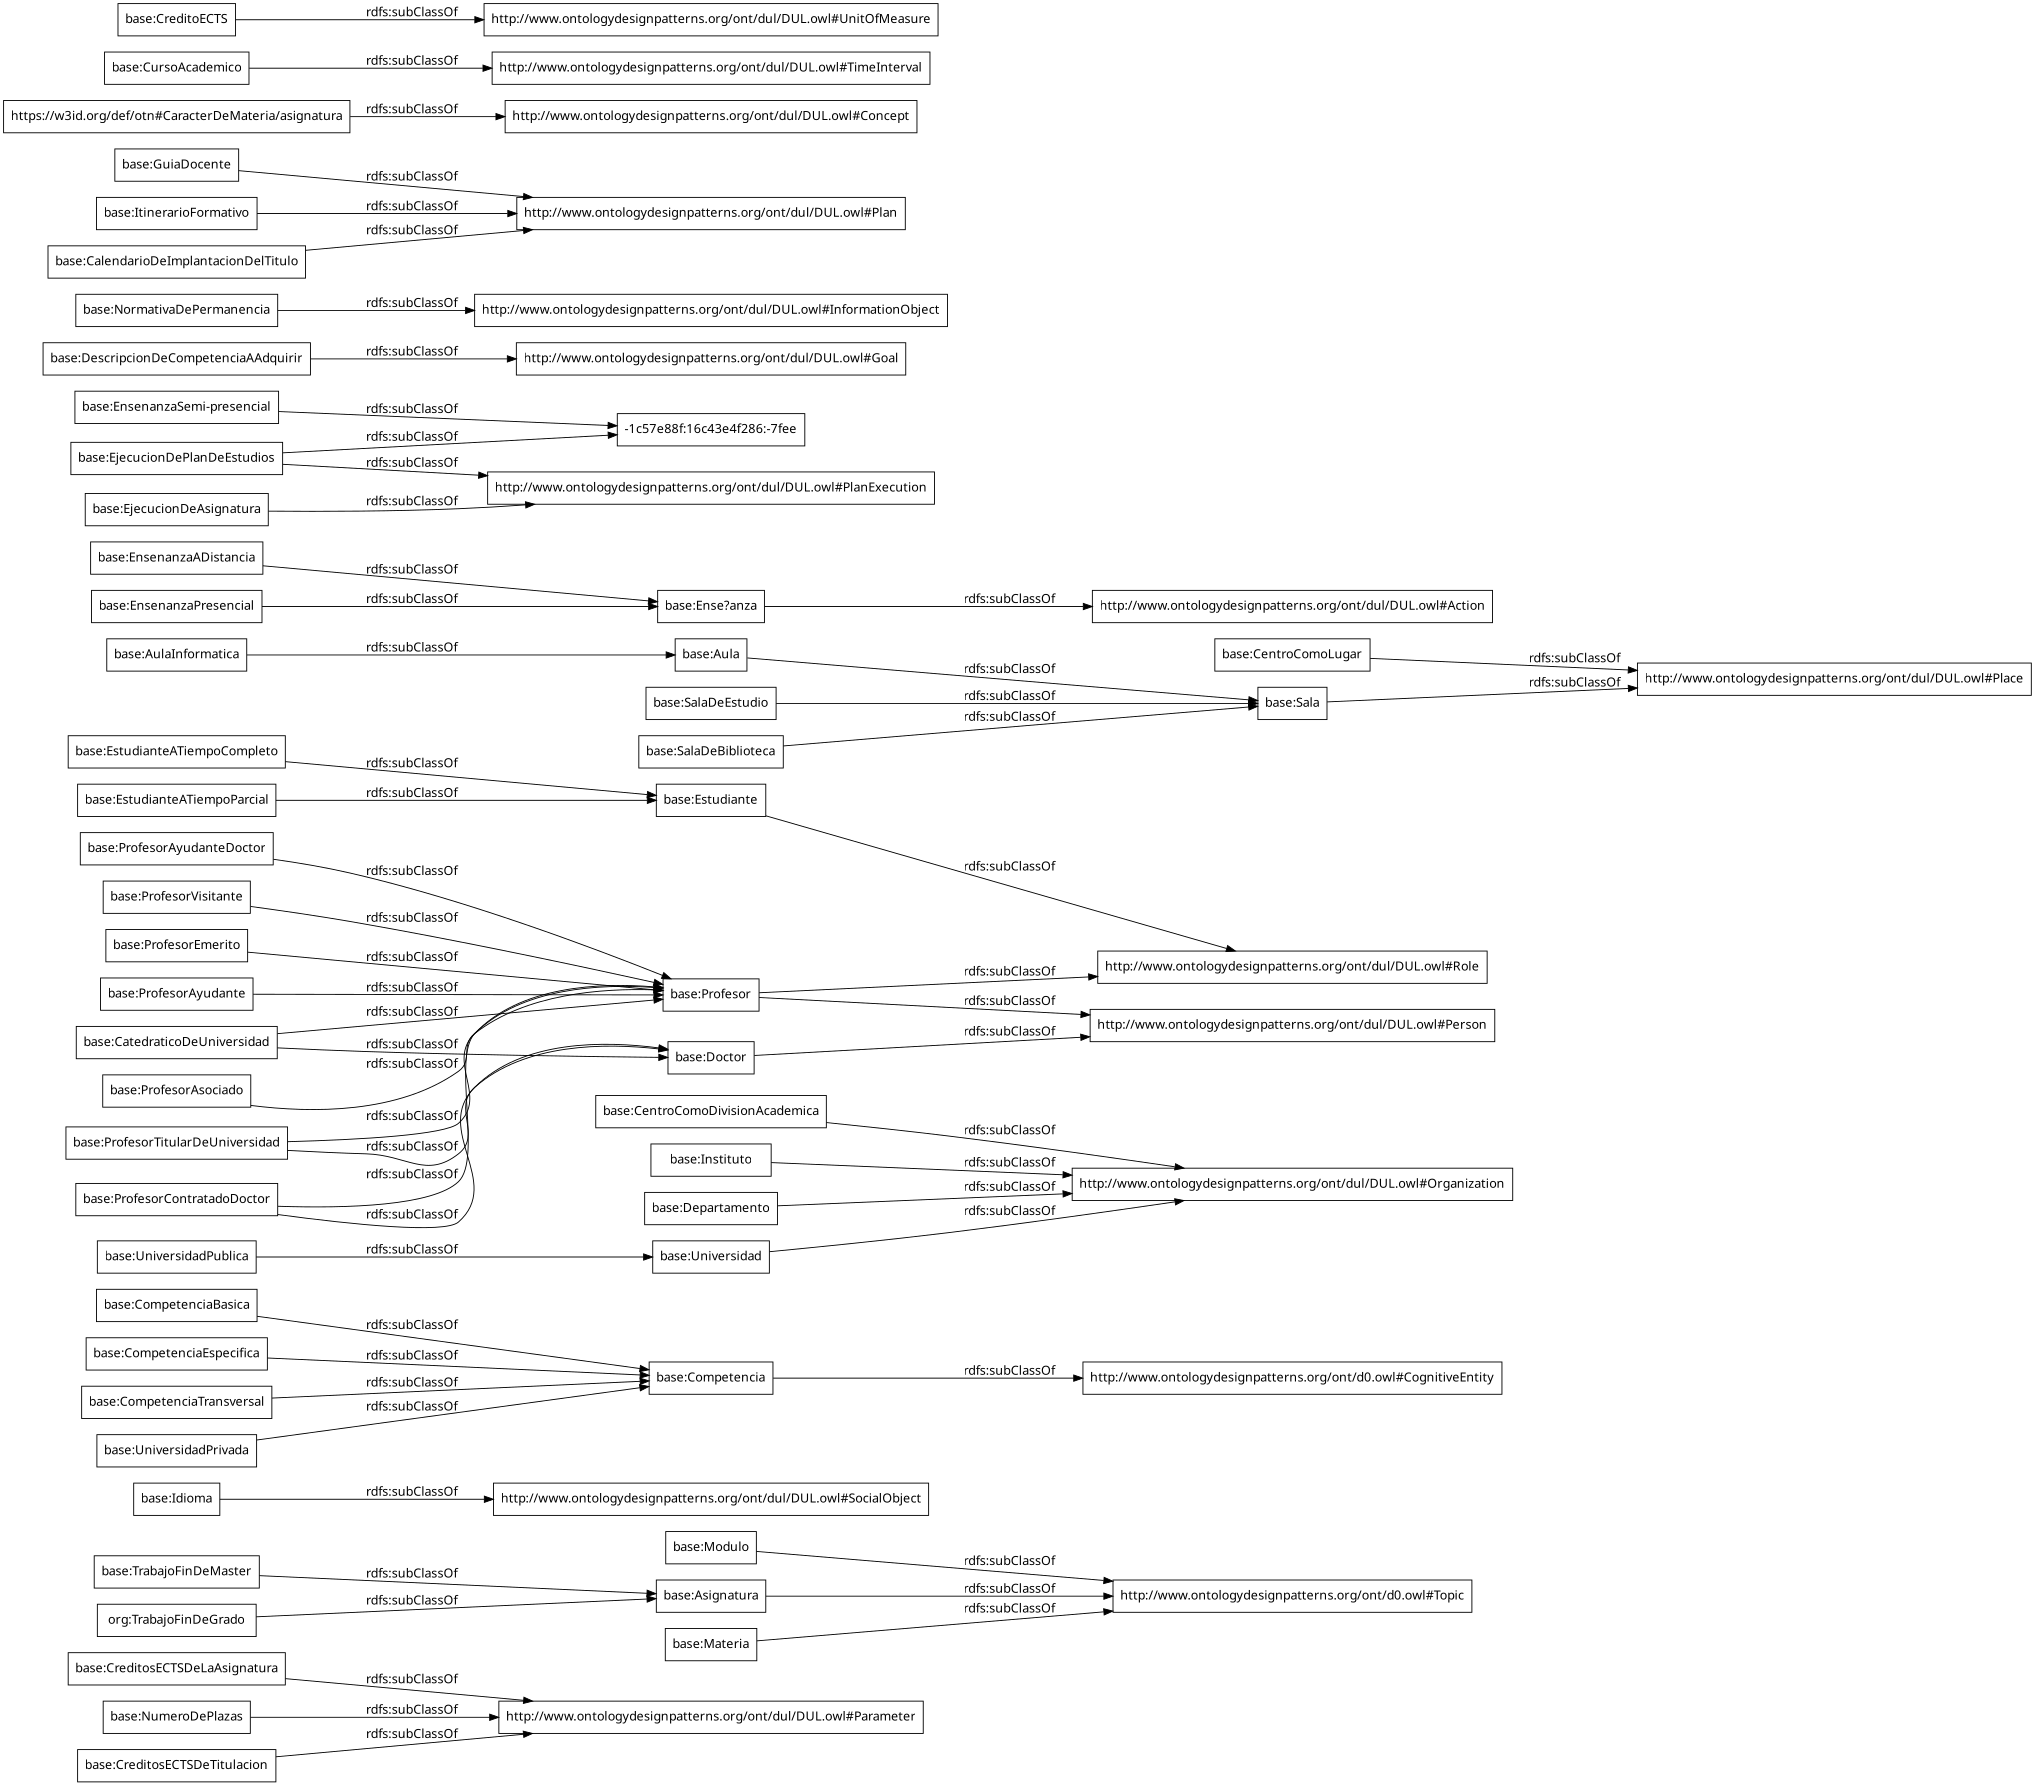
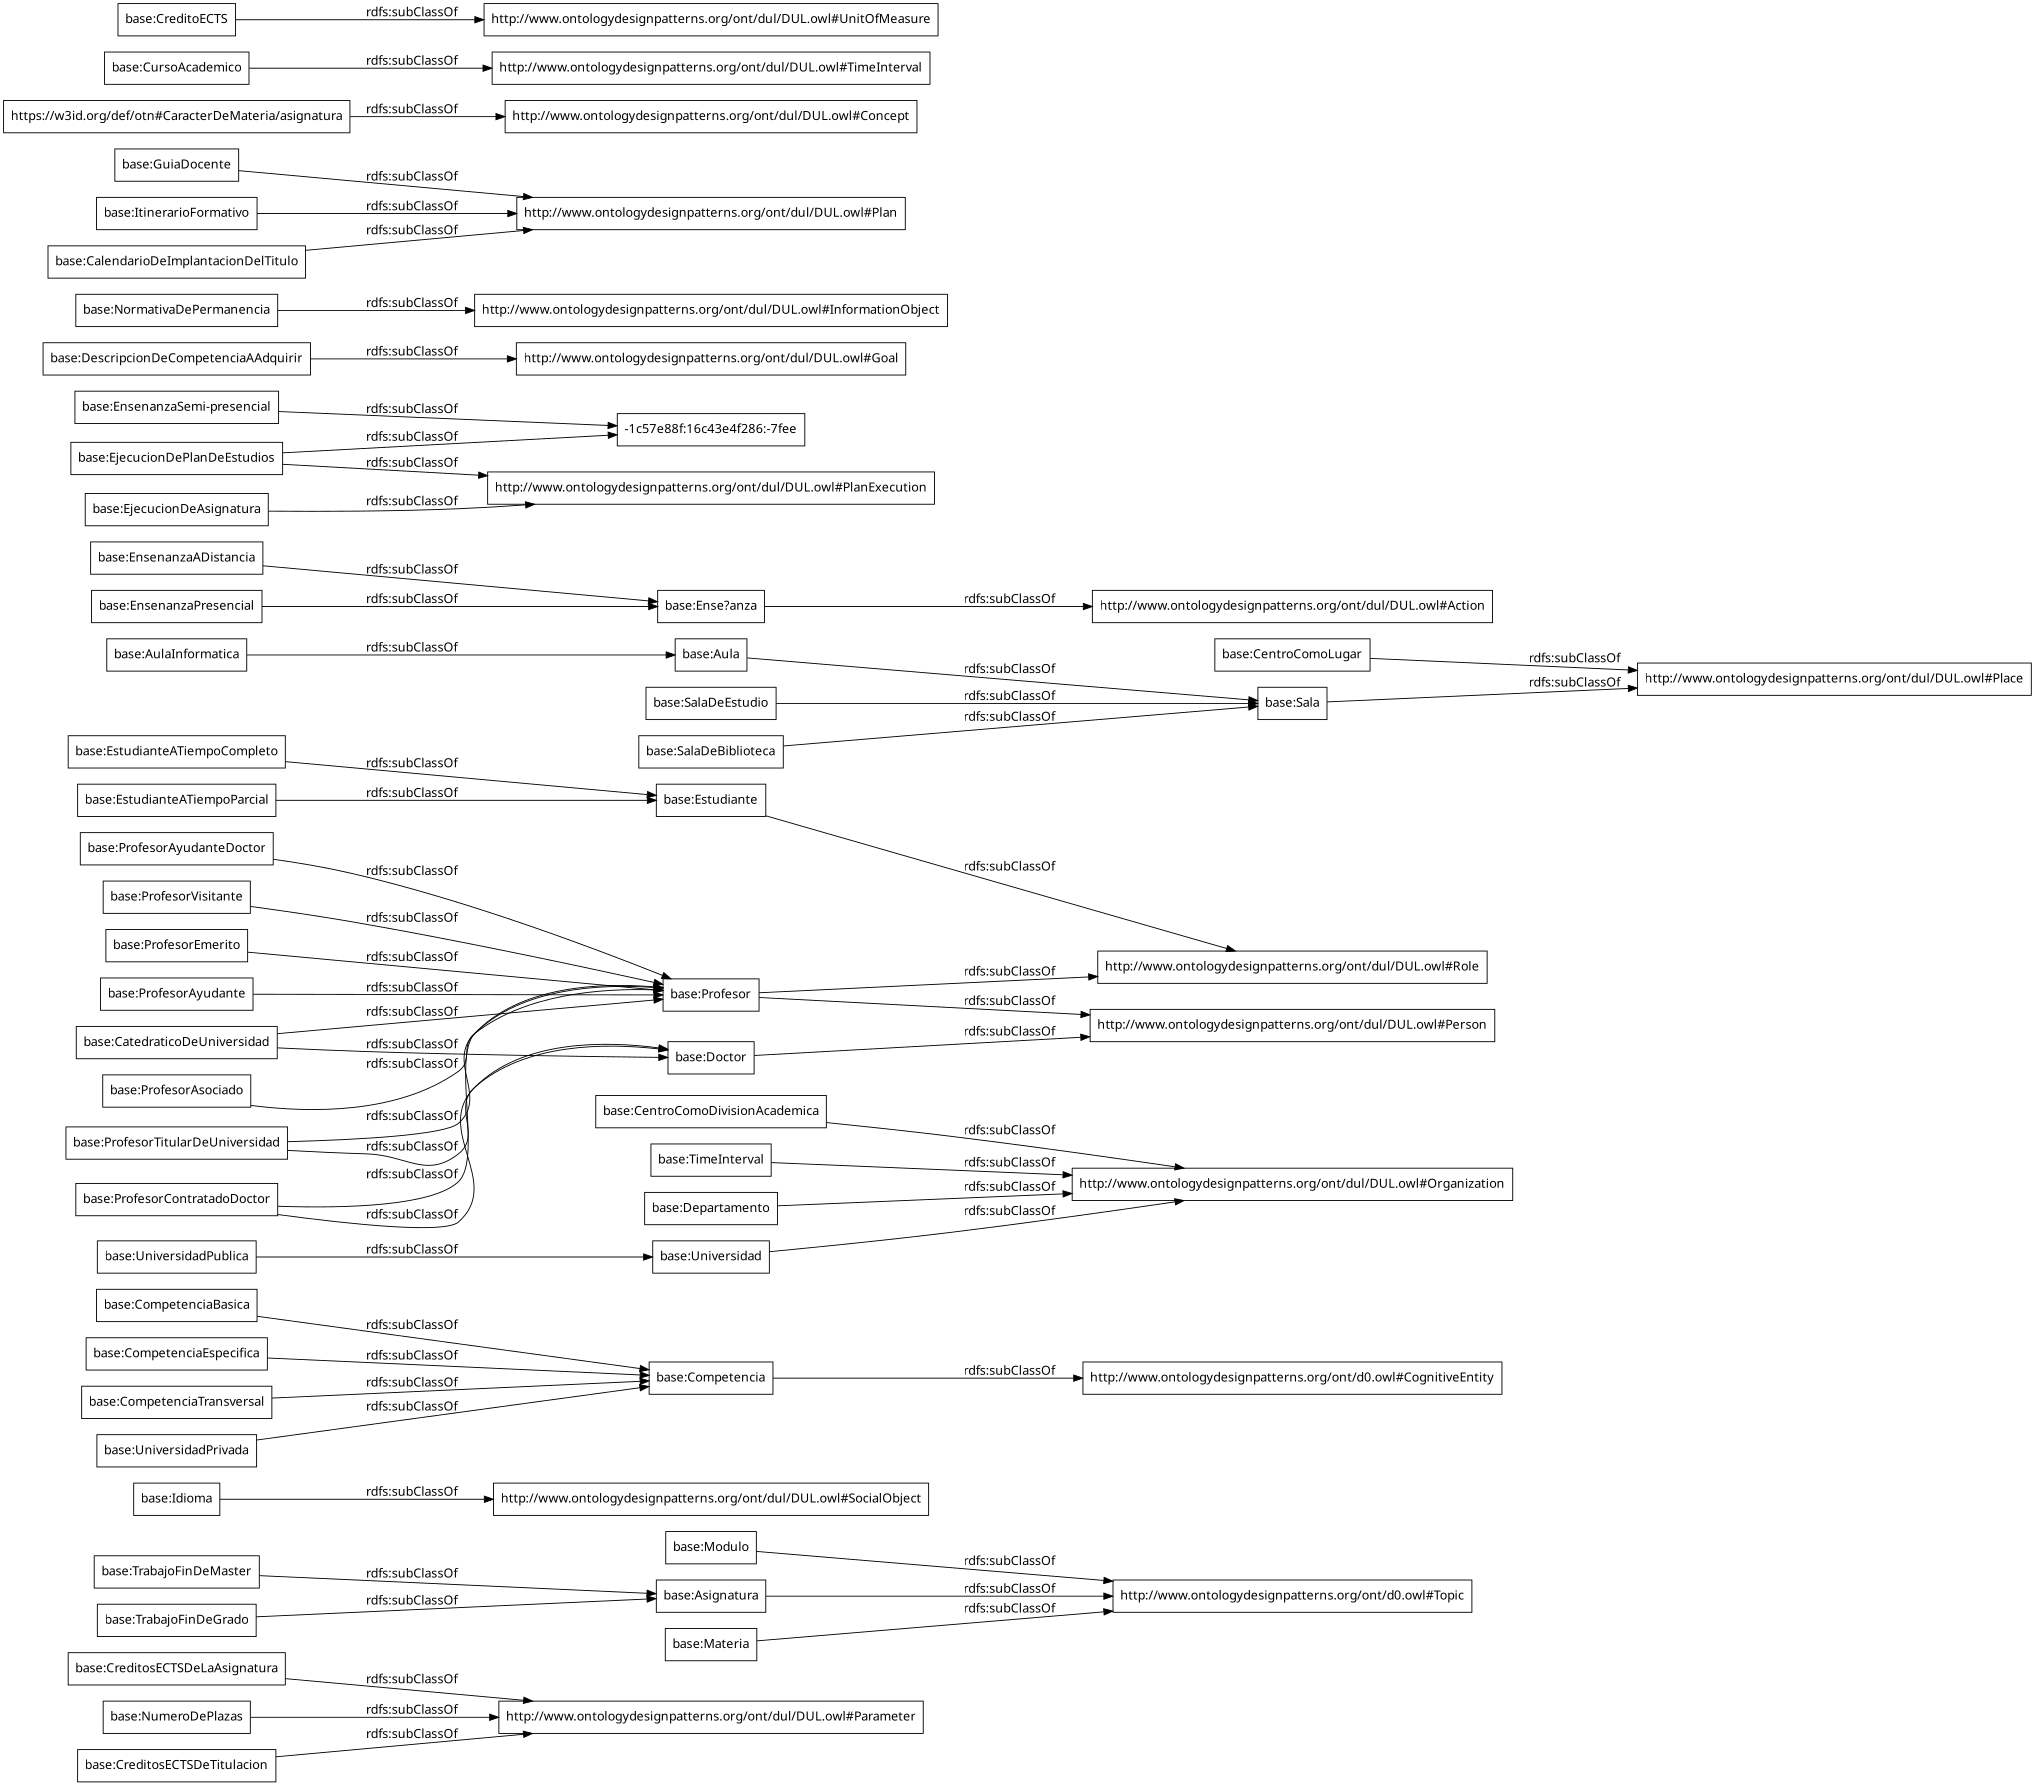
node "base:Instituto": label "base:Instituto" -> "base:TimeInterval"
node "org:TrabajoFinDeGrado": label "org:TrabajoFinDeGrado" -> "base:TrabajoFinDeGrado"
